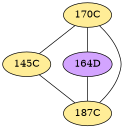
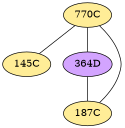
node "170C": label "170C" -> "770C"
node "164D": label "164D" -> "364D"
edge "145C" -- "187C": removed
